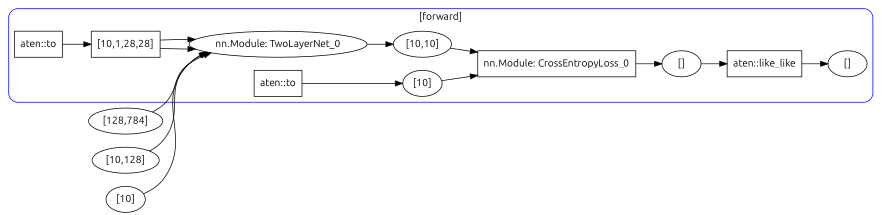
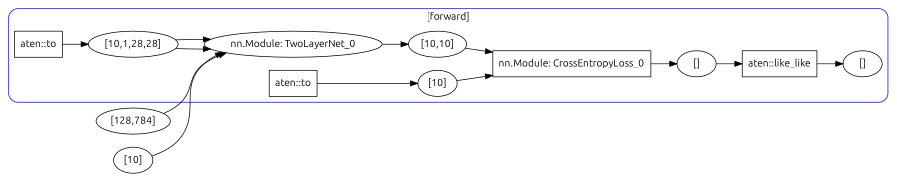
node "[10,1,28,28]": shape box -> ellipse
node "[10,128]": removed
